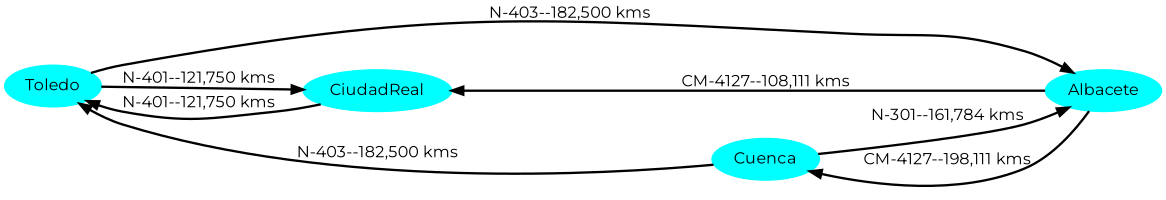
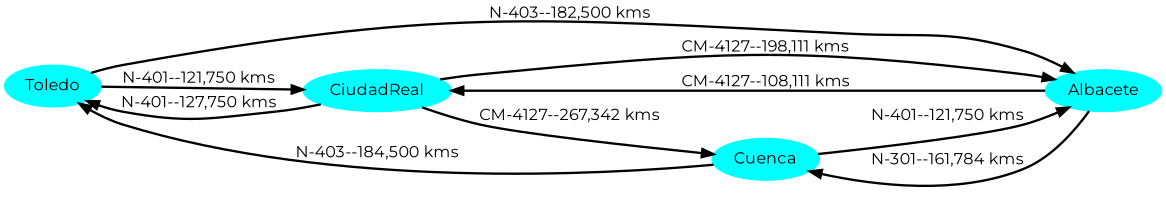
edge "CiudadReal" -> "Albacete": added, label "CM-4127--198,111 kms"
edge "CiudadReal" -> "Toledo": label "N-401--121,750 kms" -> "N-401--127,750 kms"
edge "Cuenca" -> "Albacete": label "N-301--161,784 kms" -> "N-401--121,750 kms"
edge "CiudadReal" -> "Cuenca": added, label "CM-4127--267,342 kms"
edge "Cuenca" -> "Toledo": label "N-403--182,500 kms" -> "N-403--184,500 kms"
edge "Albacete" -> "Cuenca": label "CM-4127--198,111 kms" -> "N-301--161,784 kms"
